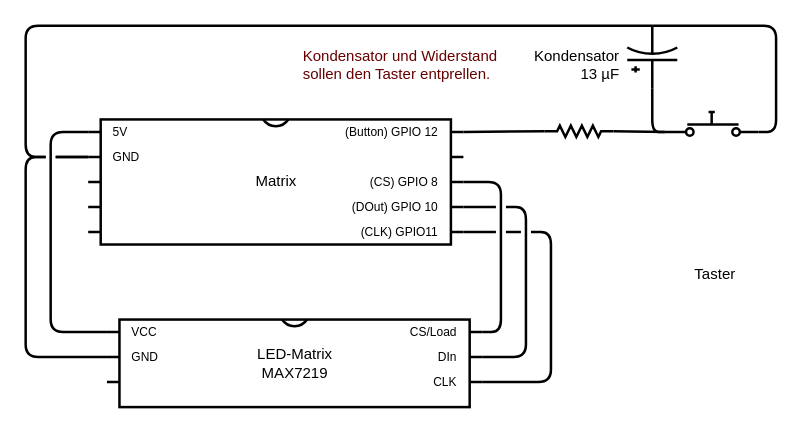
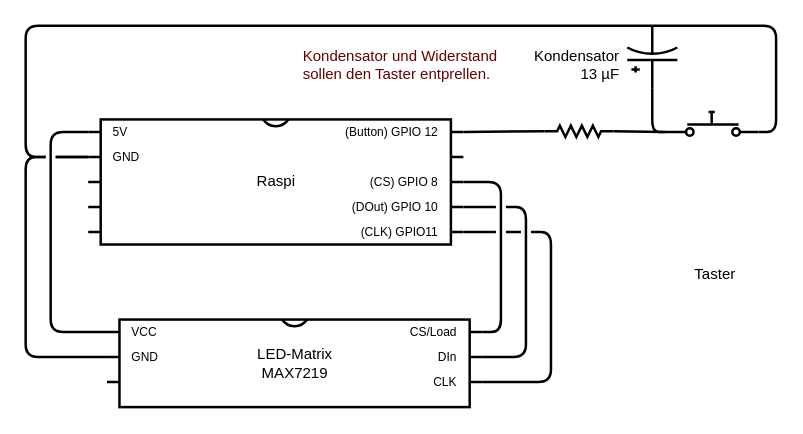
node "Matrix": label "Matrix" -> "Raspi"
